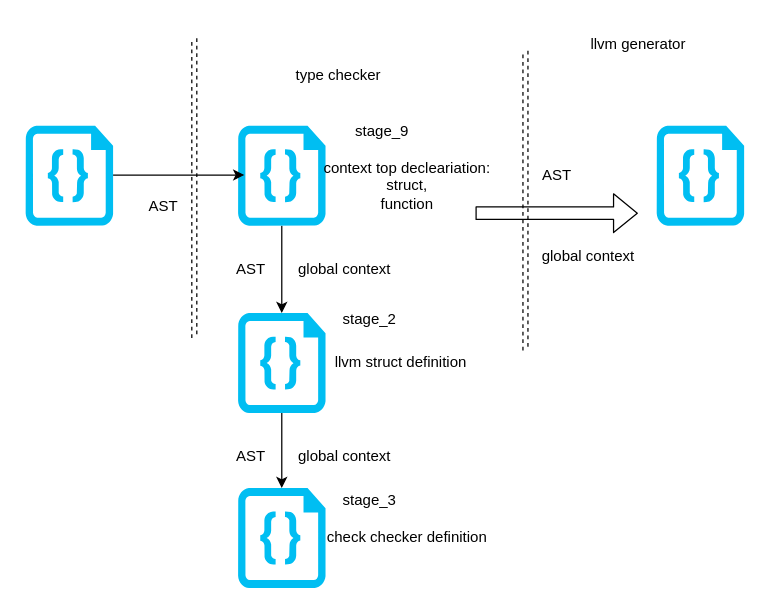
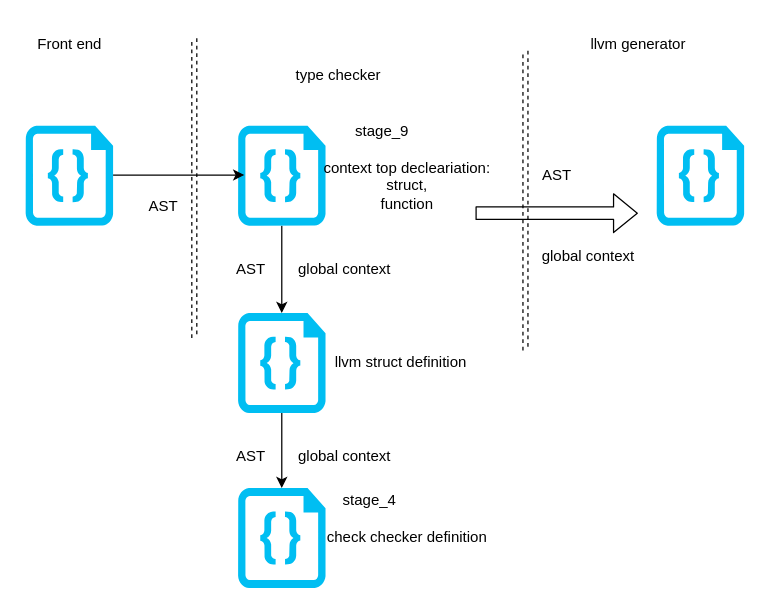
node "Front end": added
node "stage_2": removed
node "stage_3": label "stage_3" -> "stage_4"
